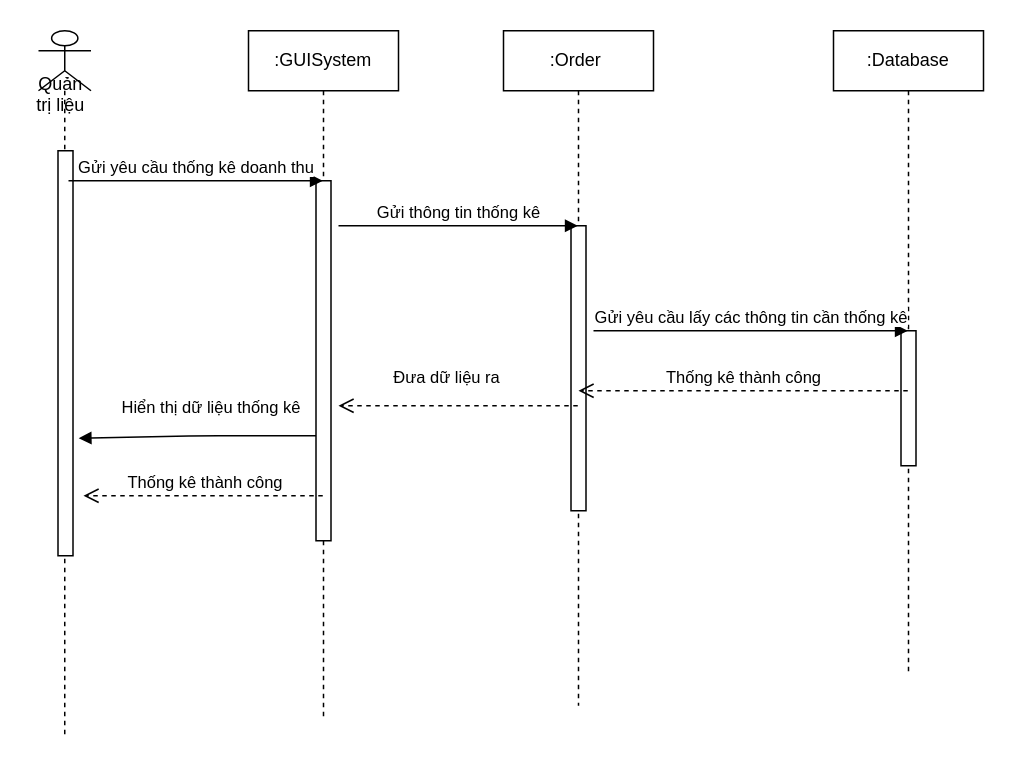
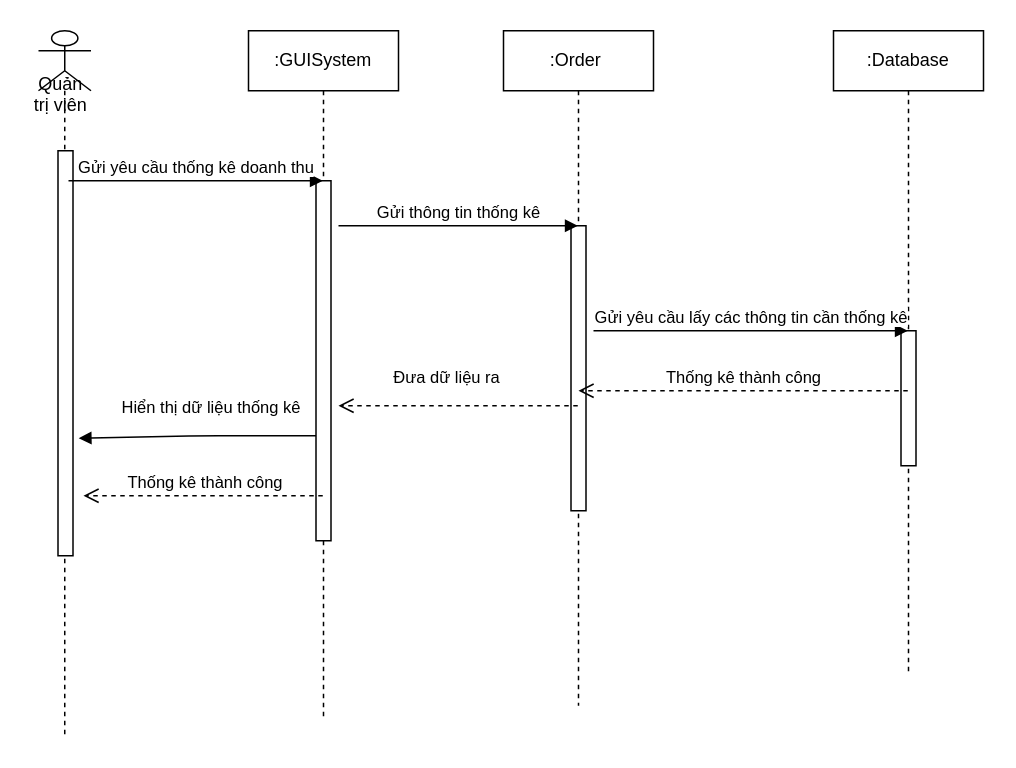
node "Quản trị liệu": label "Quản trị liệu" -> "Quản trị viên"
